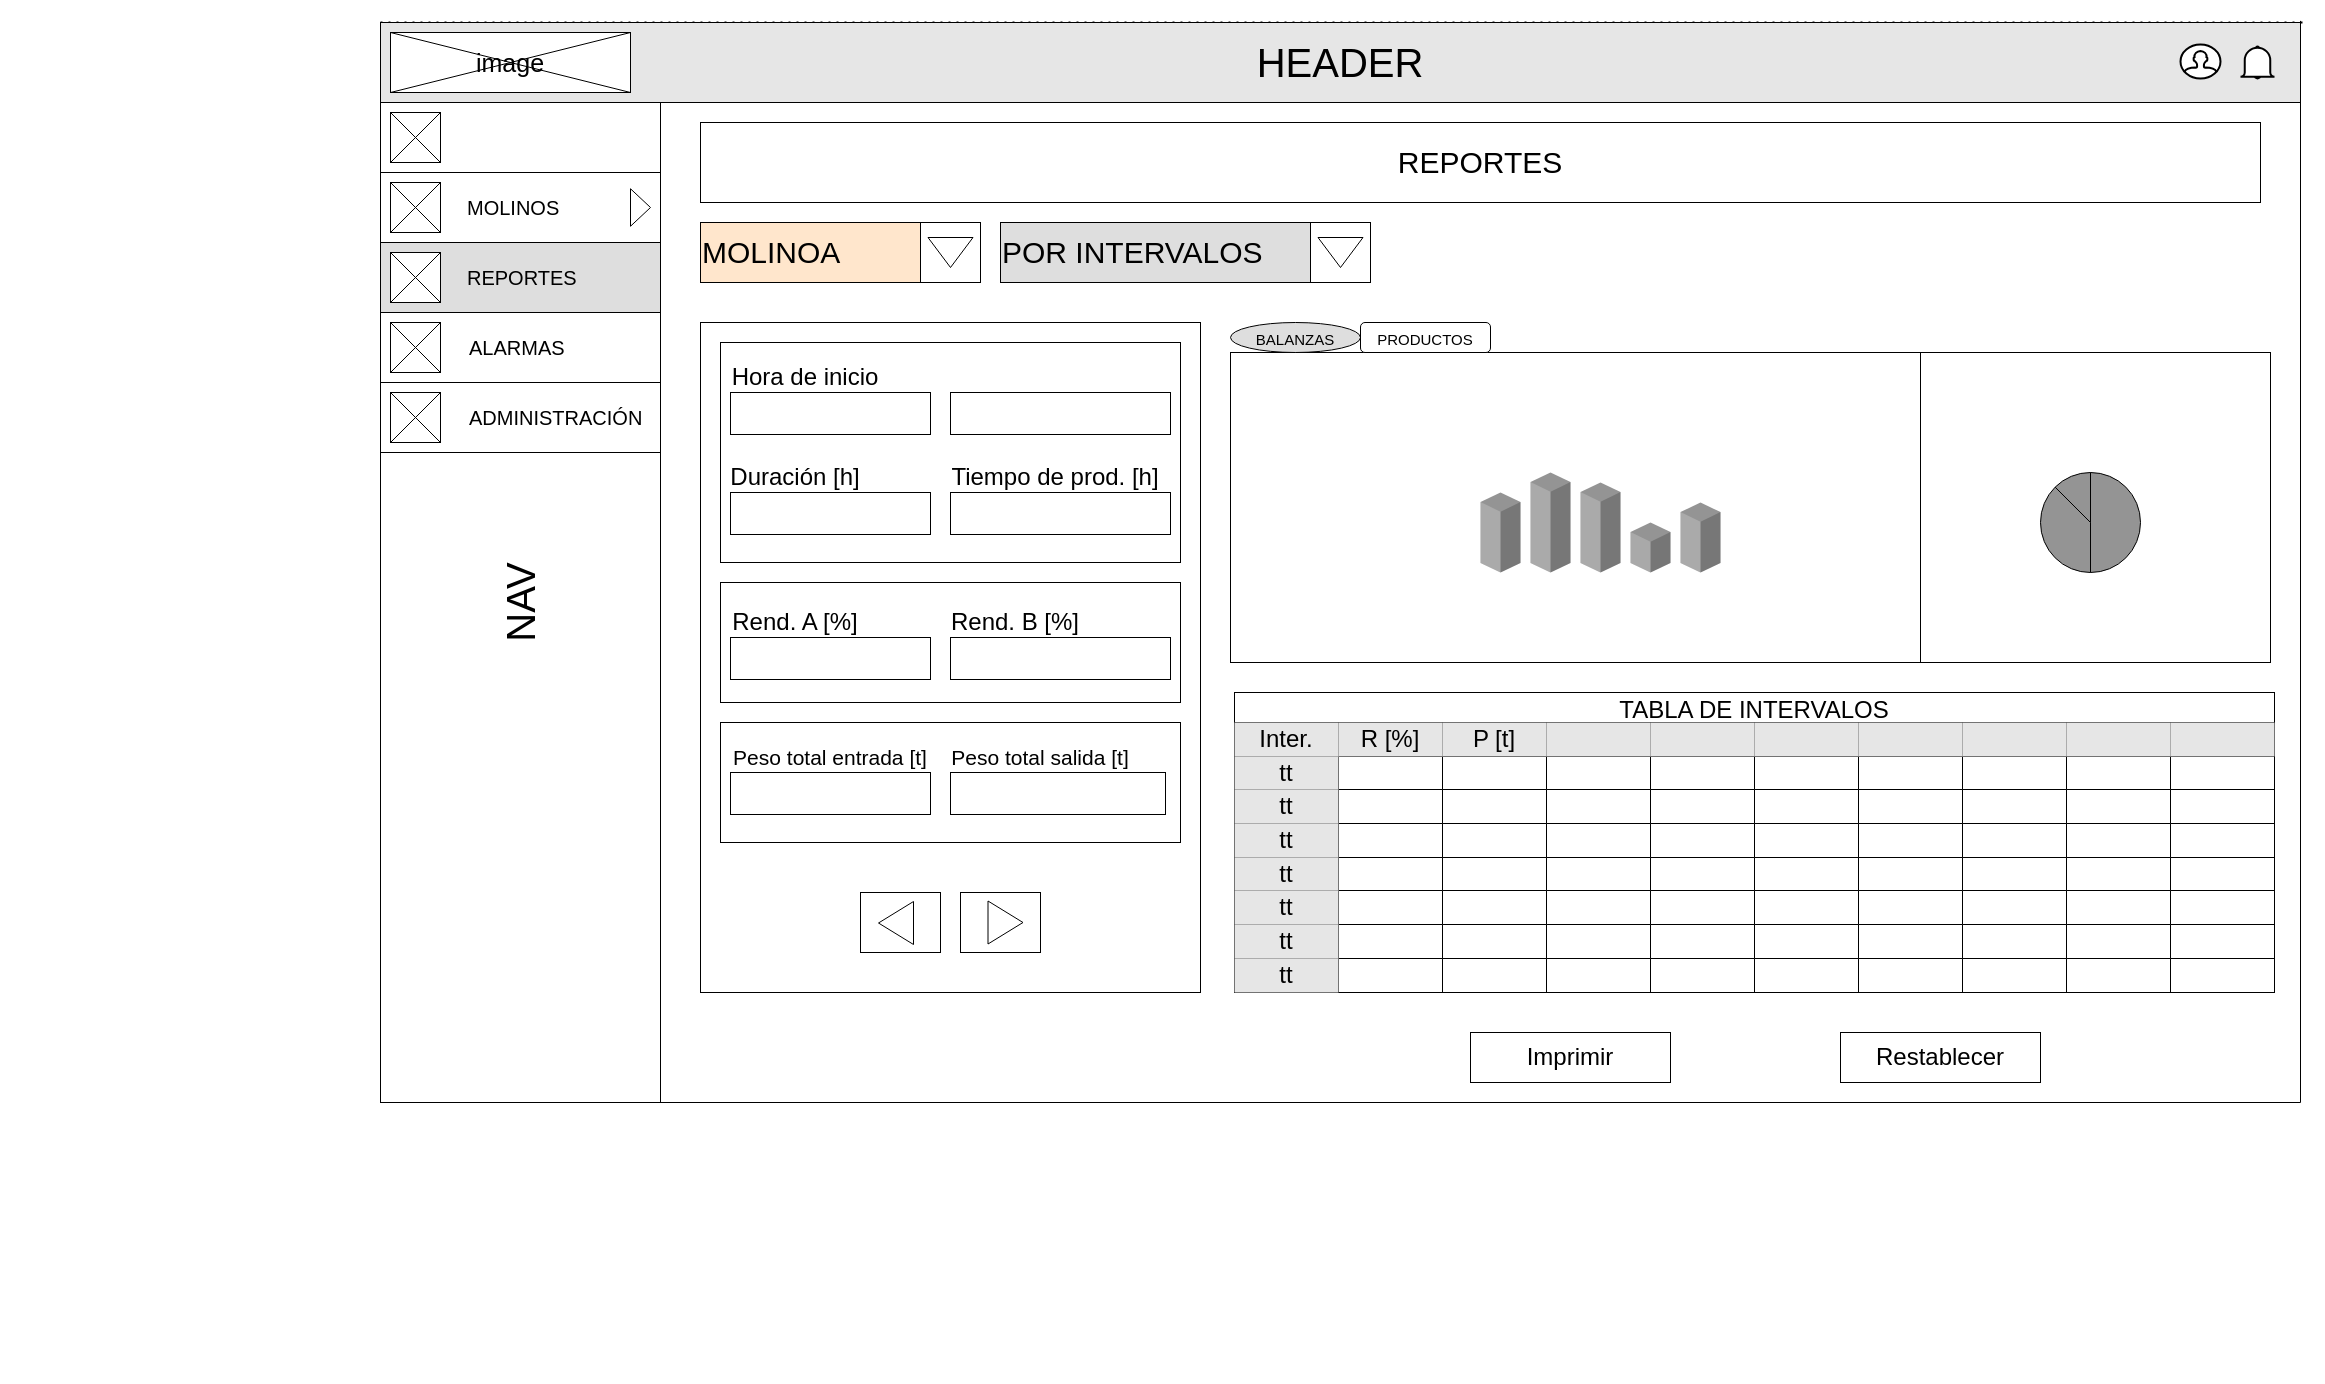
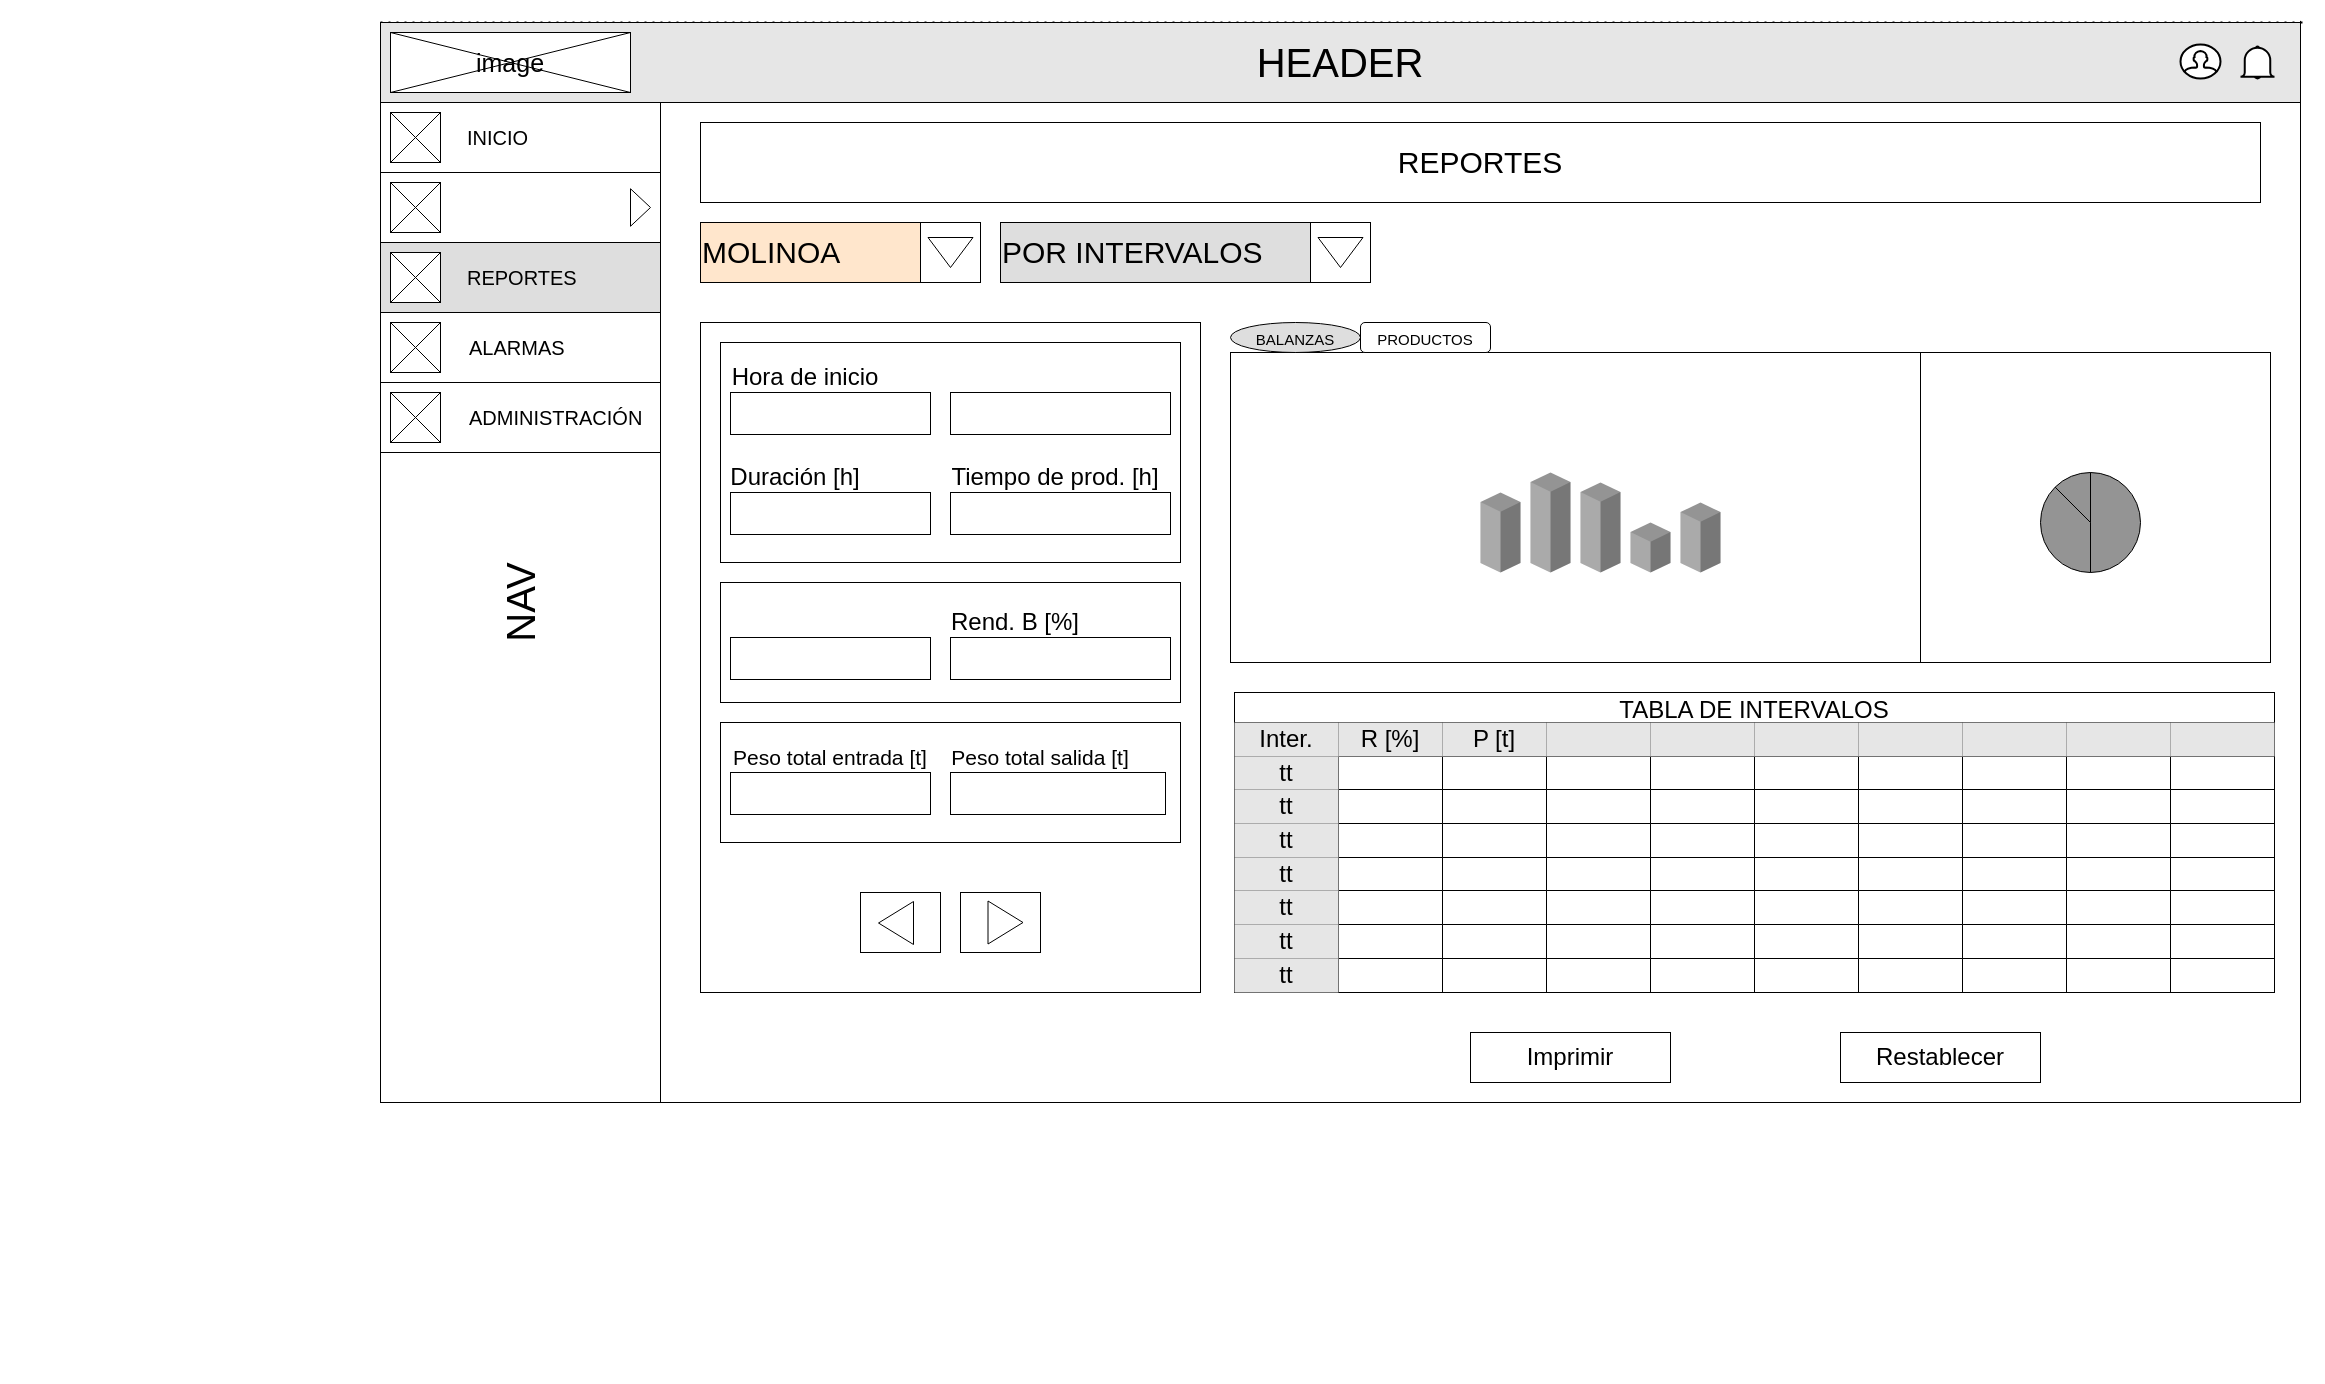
node "INICIO": added
node "MOLINOS": removed
node "Rend. A [%]": removed
